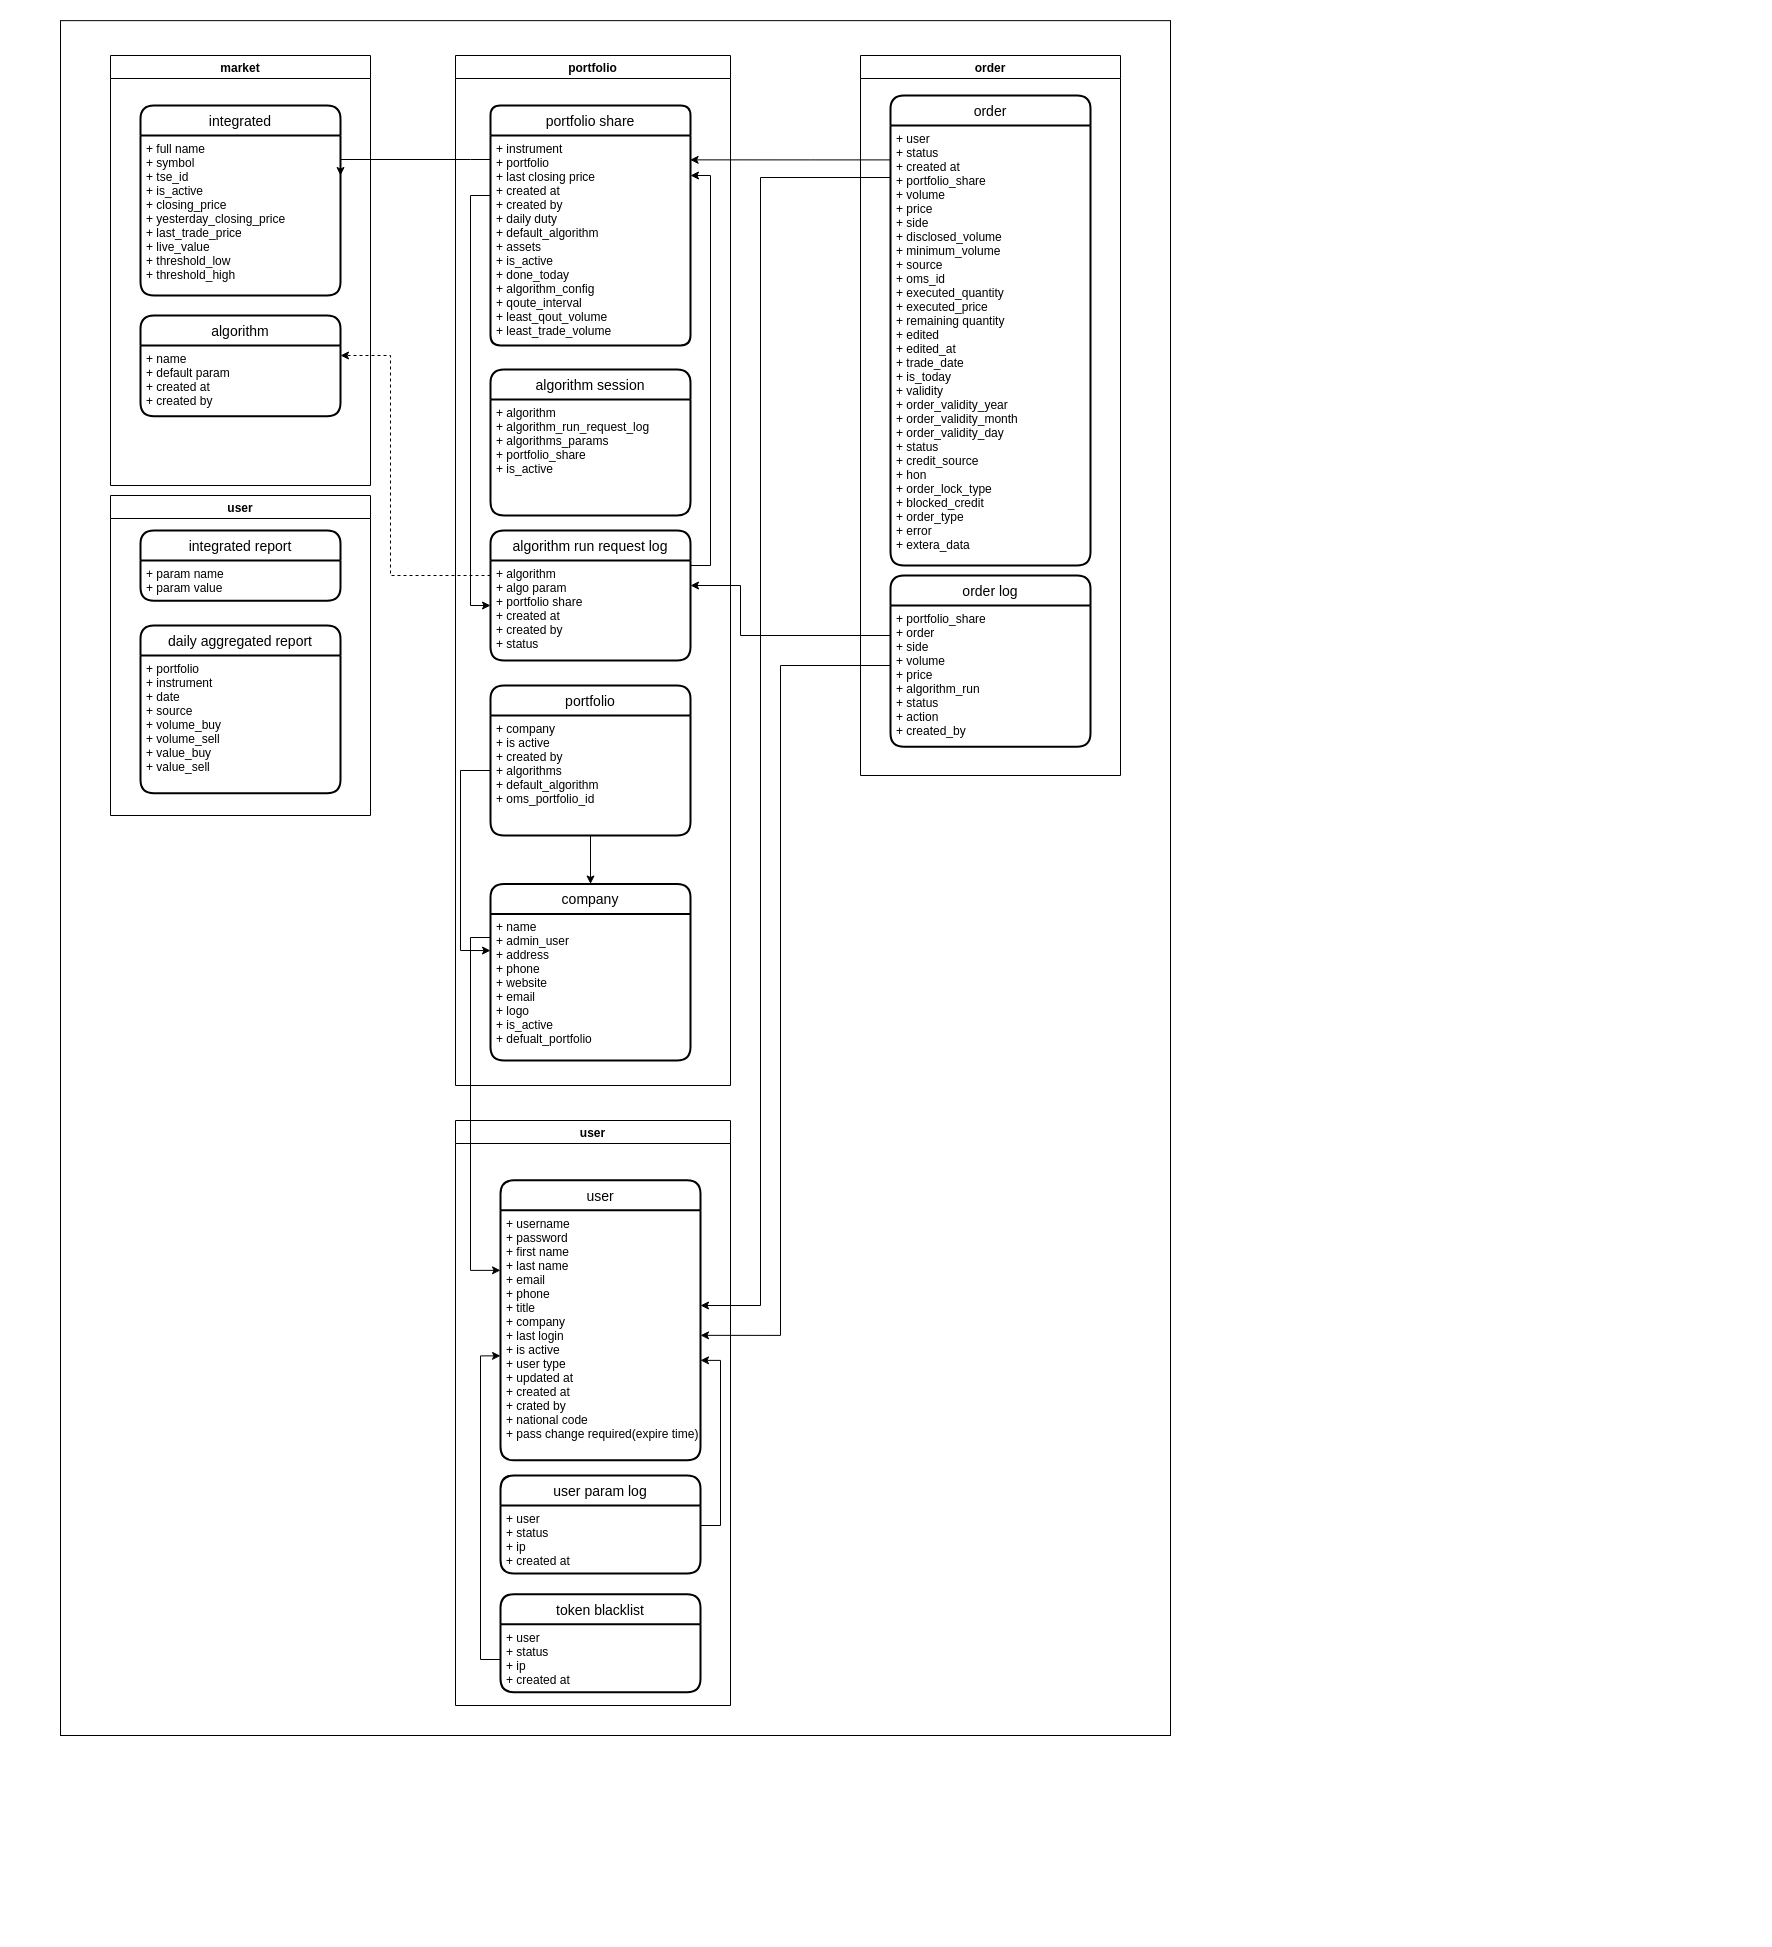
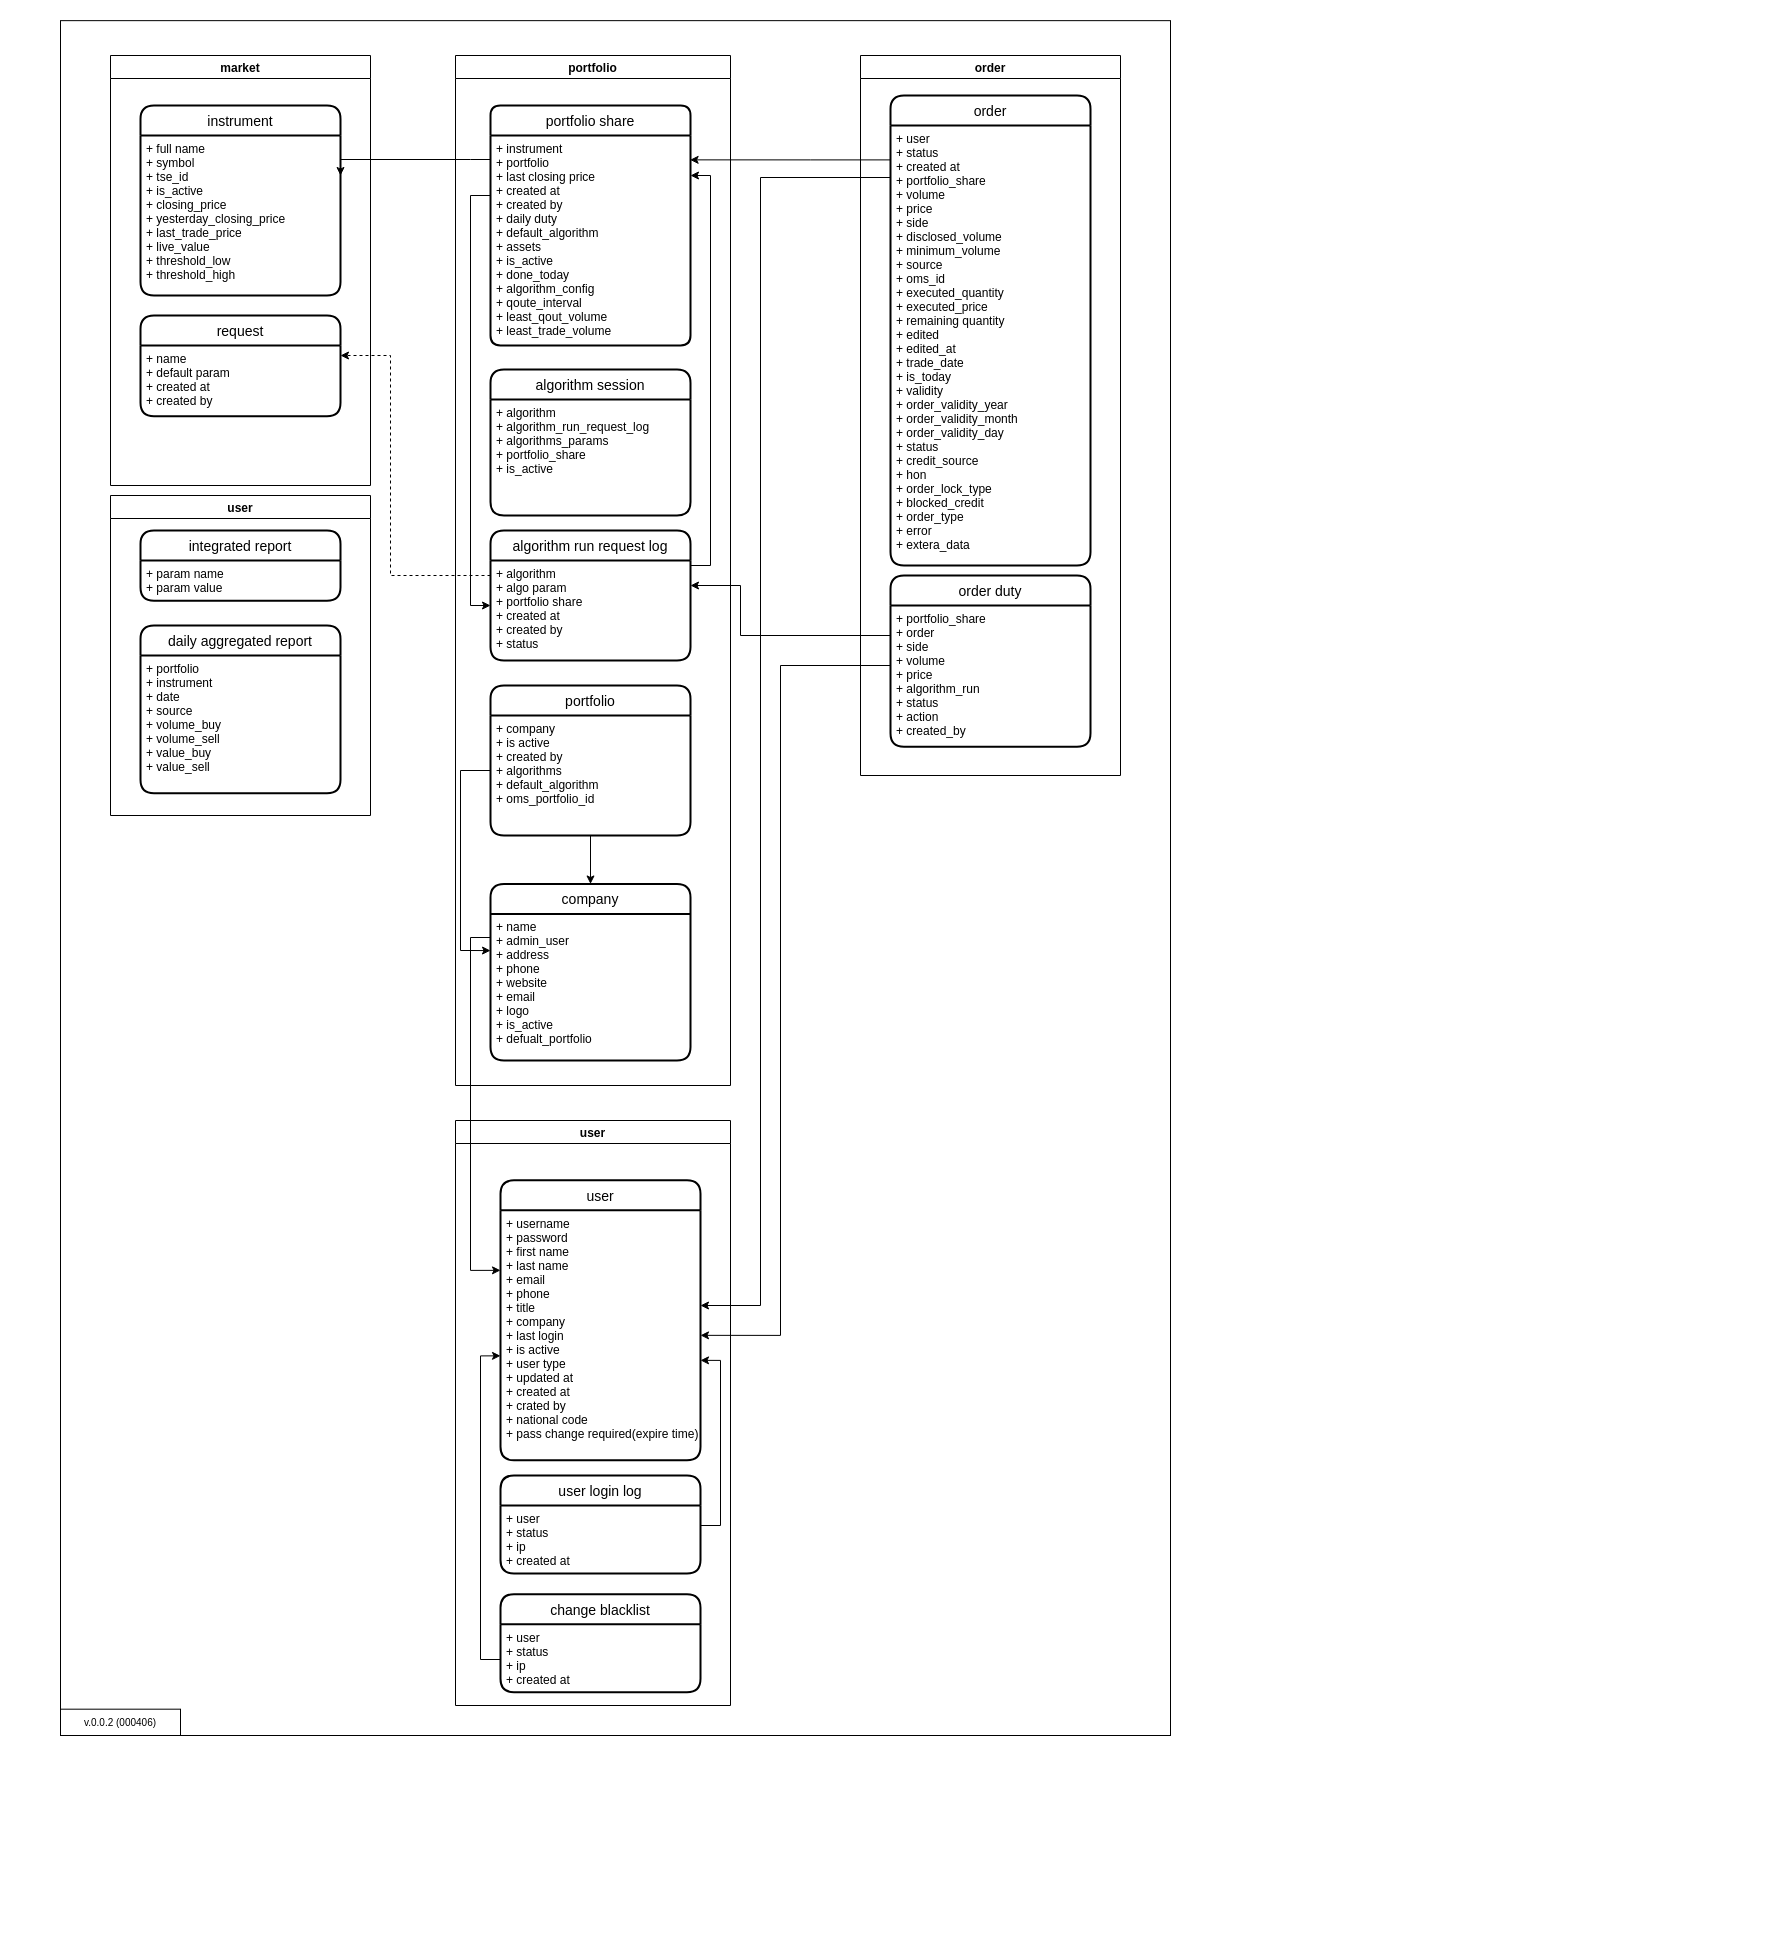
node "integrated": label "integrated" -> "instrument"
node "algorithm": label "algorithm" -> "request"
node "order log": label "order log" -> "order duty"
node "user param log": label "user param log" -> "user login log"
node "token blacklist": label "token blacklist" -> "change blacklist"
node "v.0.0.2 (000406)": added
